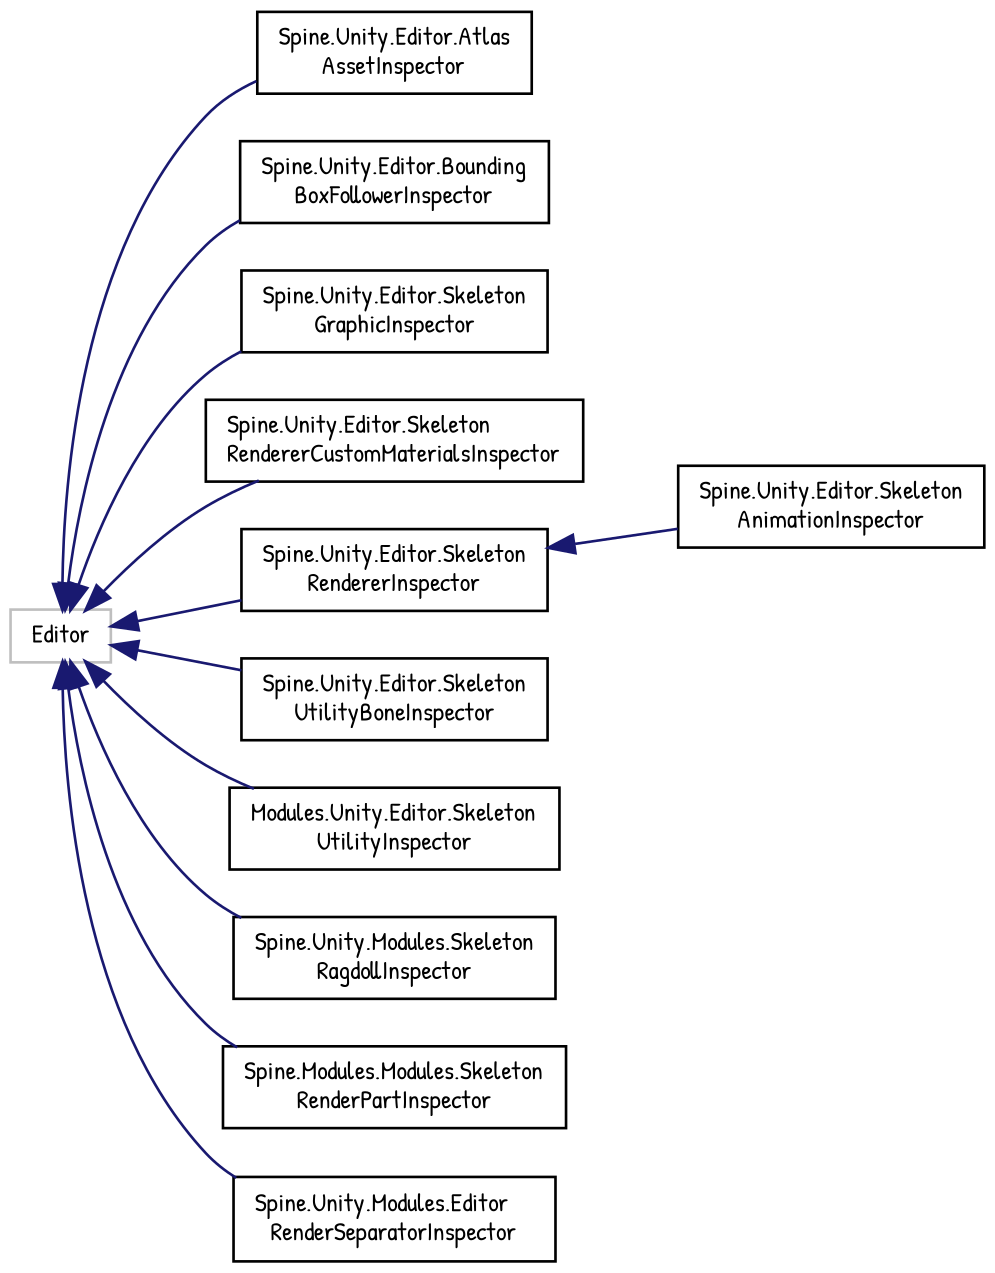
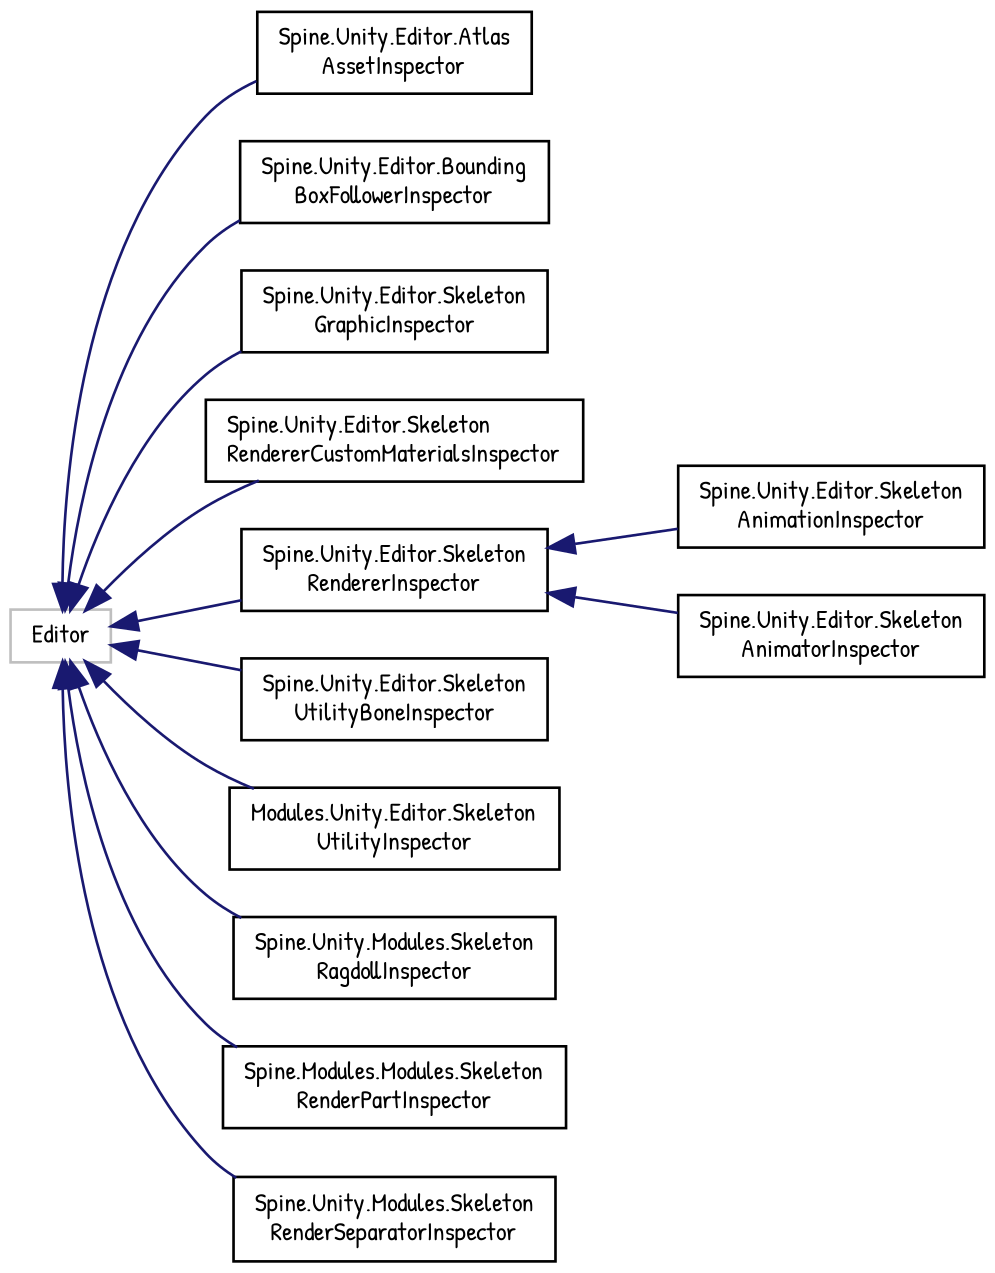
node "Spine.Unity.Editor.Skeleton AnimatorInspector": added
node "Spine.Unity.Modules.Editor RenderSeparatorInspector": label "Spine.Unity.Modules.Editor RenderSeparatorInspector" -> "Spine.Unity.Modules.Skeleton RenderSeparatorInspector"
